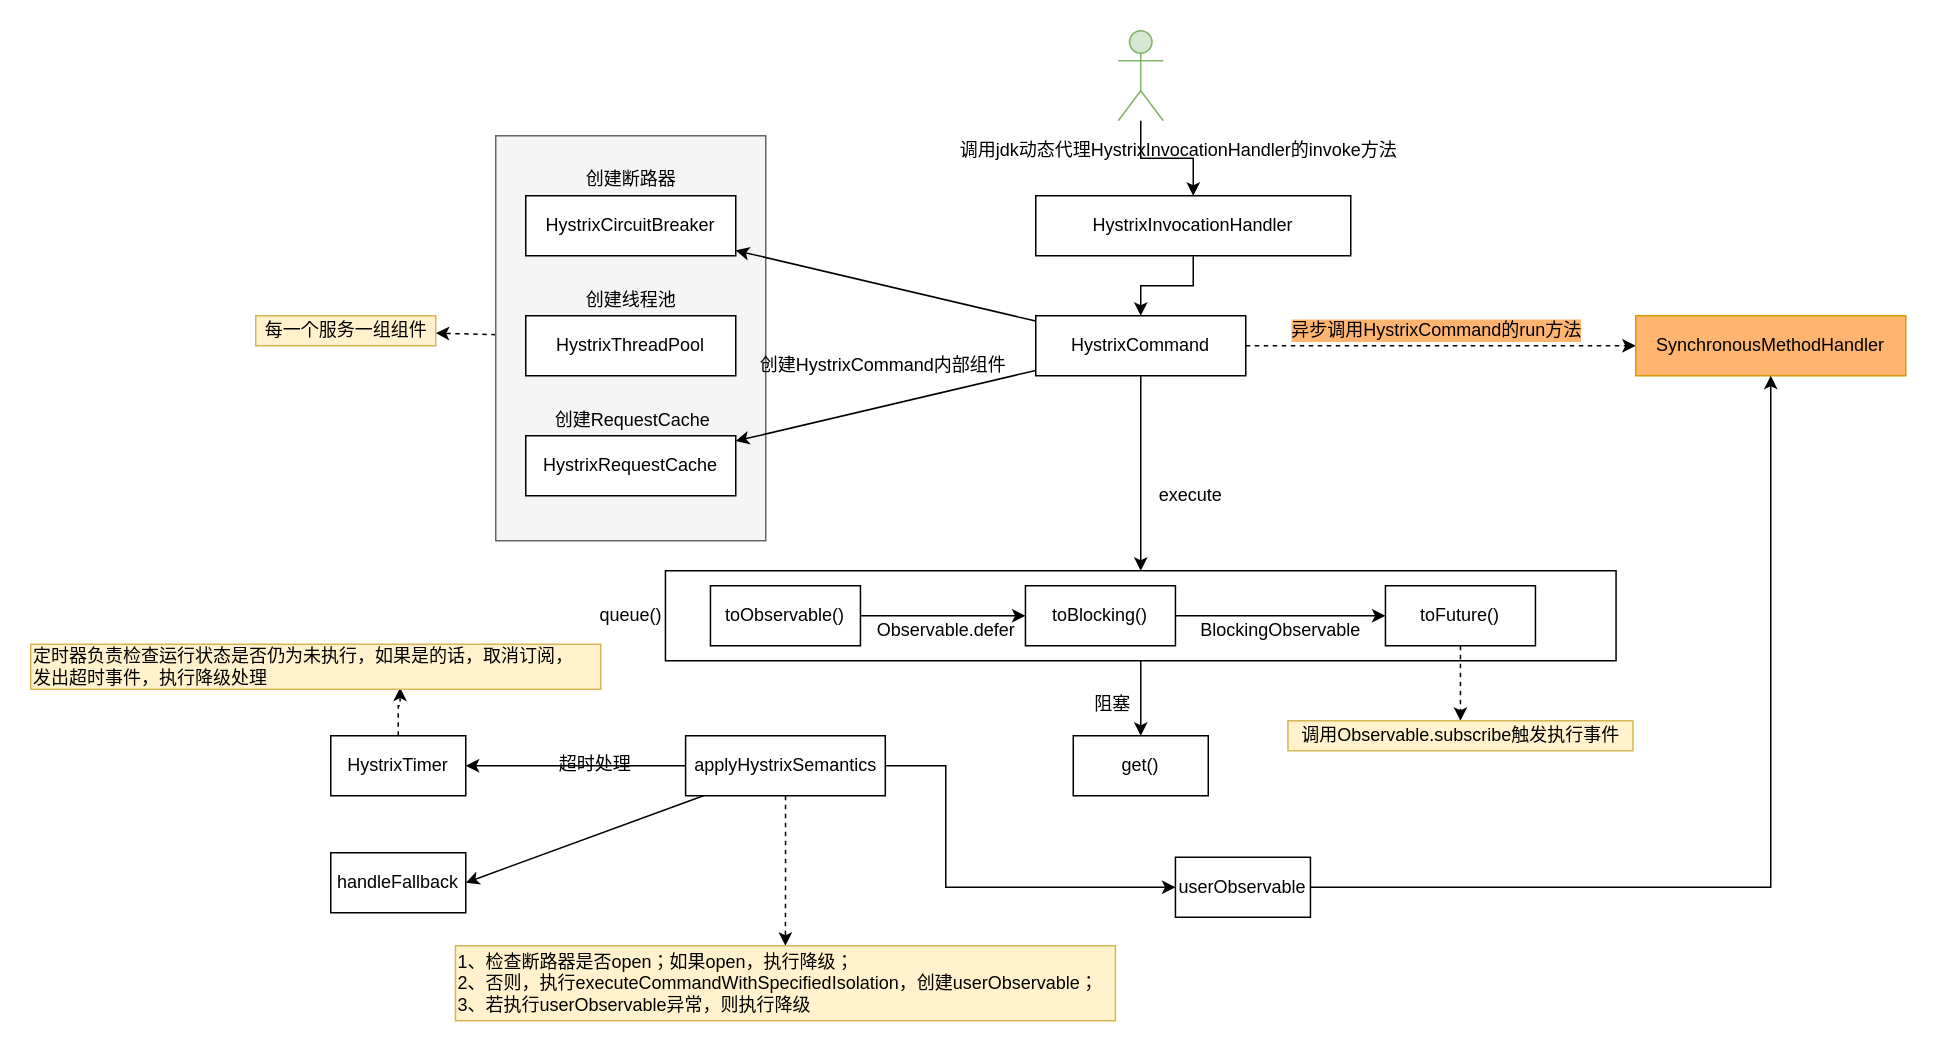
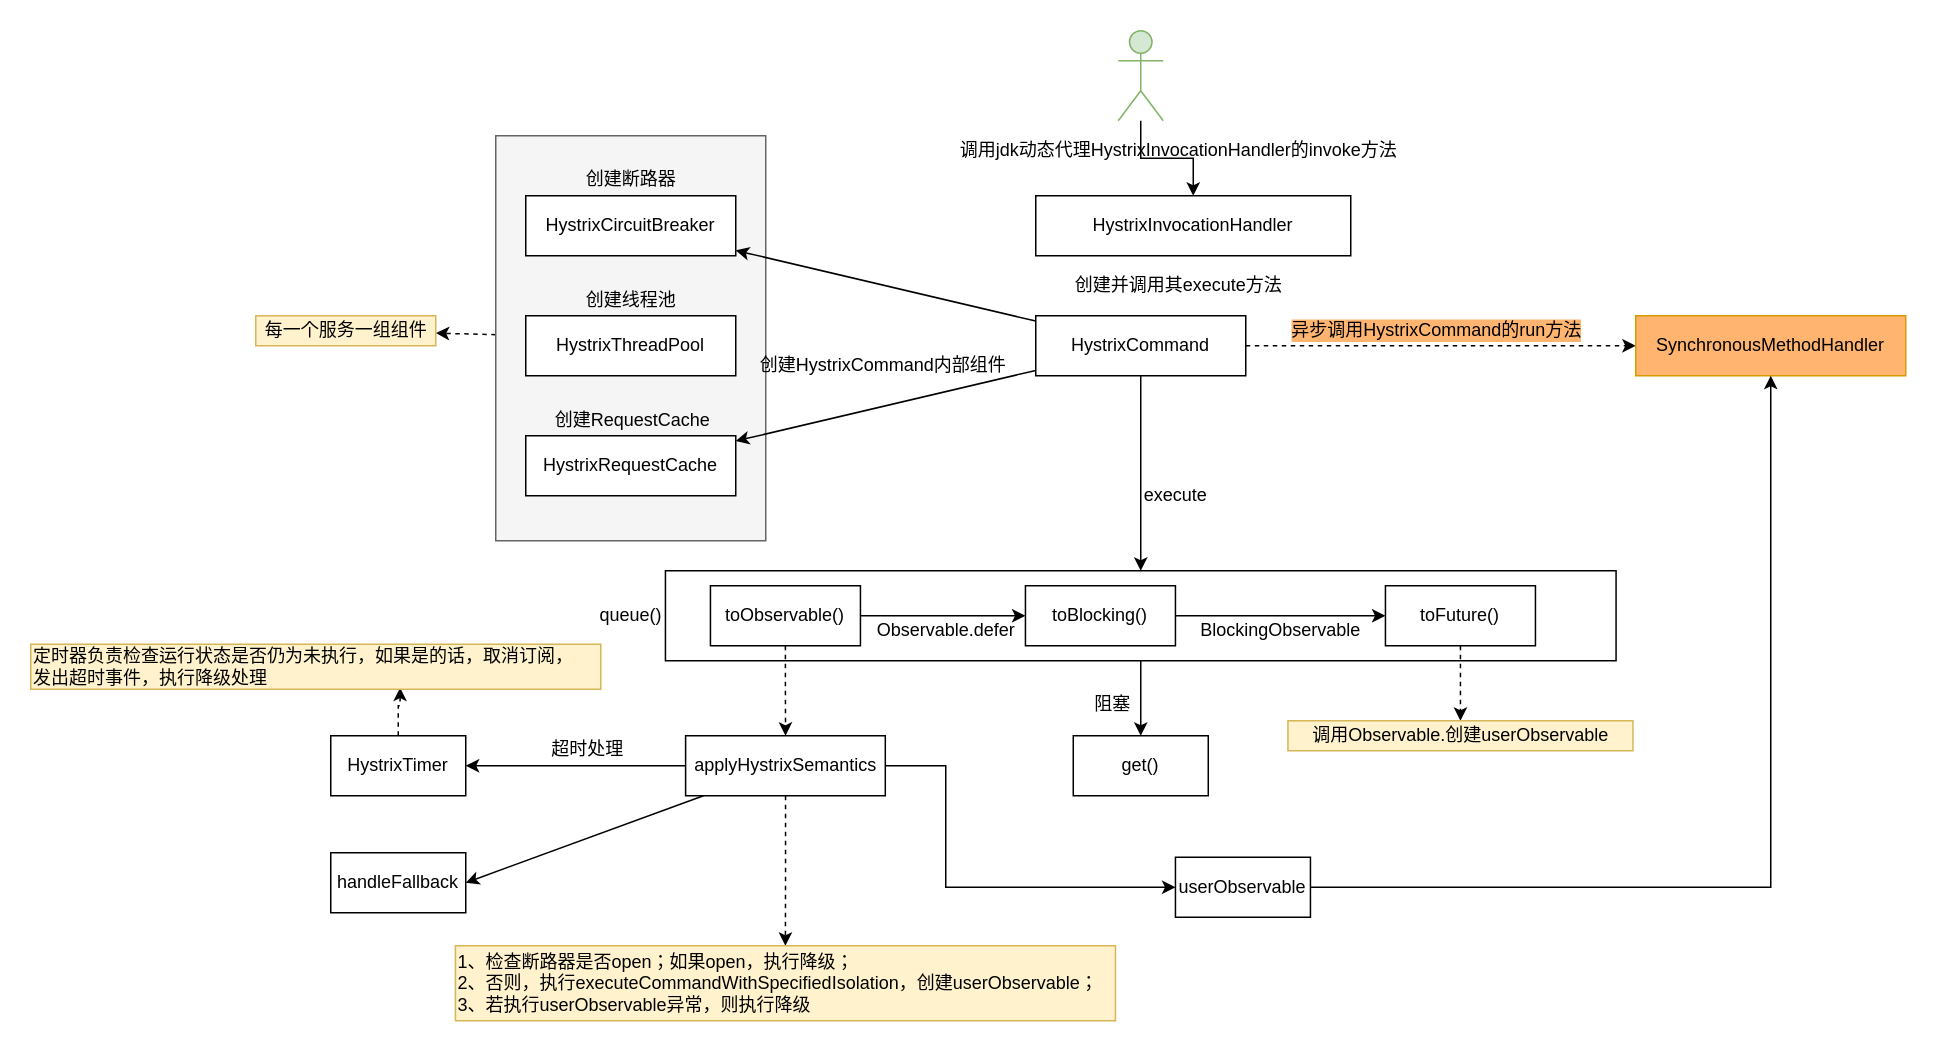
edge "HystrixInvocationHandler" -> "HystrixCommand": removed
node "创建并调用其execute方法": added
node "execute": moved (1190, 496) -> (1175, 496)
edge "toObservable()" -> "applyHystrixSemantics": added
node "调用Observable.subscribe触发执行事件": label "调用Observable.subscribe触发执行事件" -> "调用Observable.创建userObservable"
node "超时处理": moved (595, 764) -> (587, 749)
